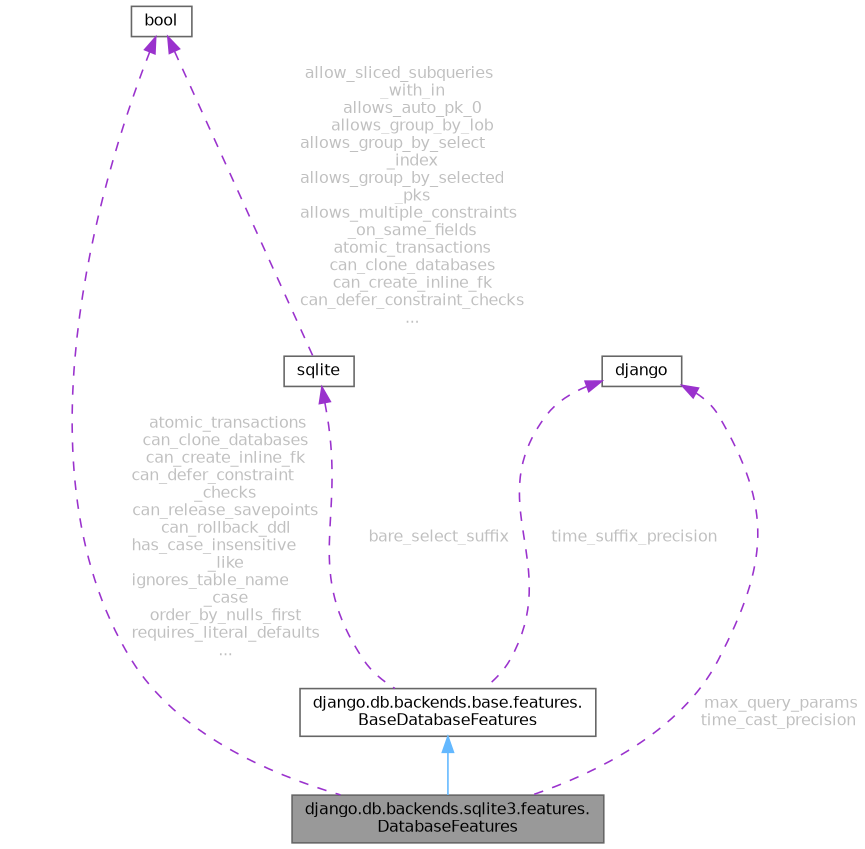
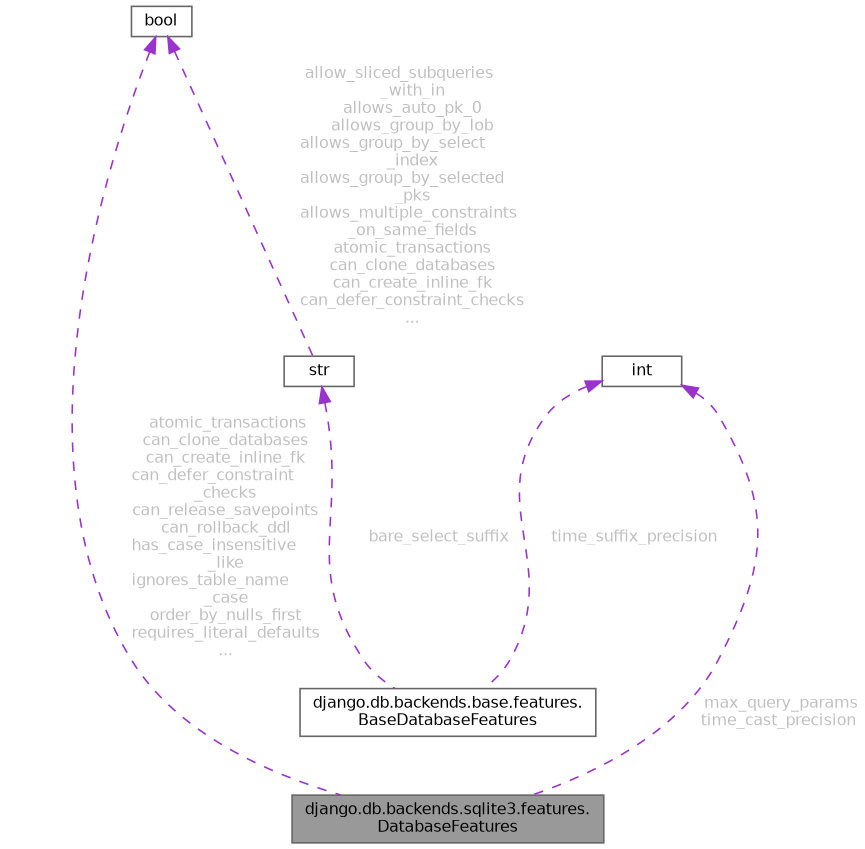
node "sqlite": label "sqlite" -> "str"
node "django": label "django" -> "int"
edge "django.db.backends.sqlite3.features. DatabaseFeatures" -> "django.db.backends.base.features. BaseDatabaseFeatures": removed
